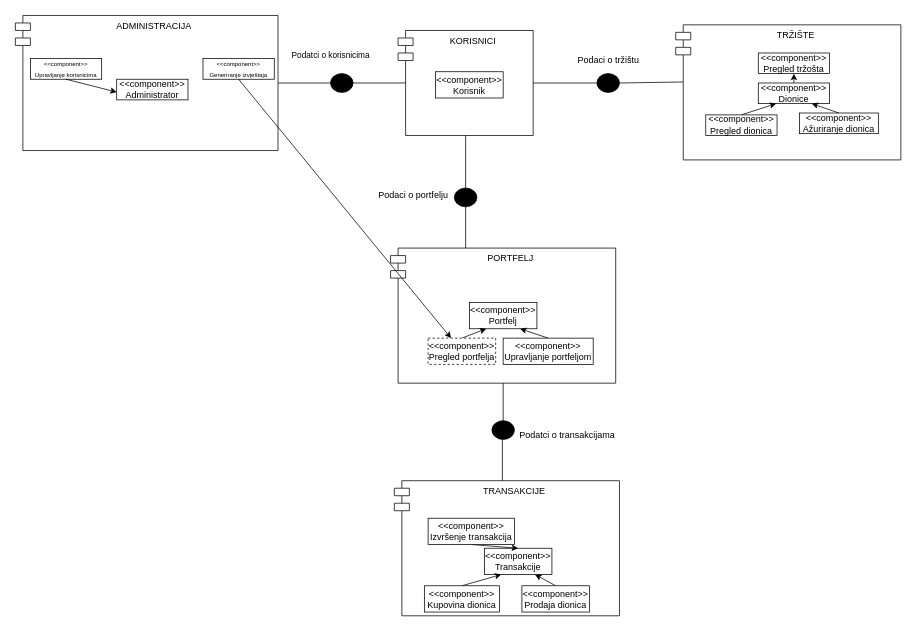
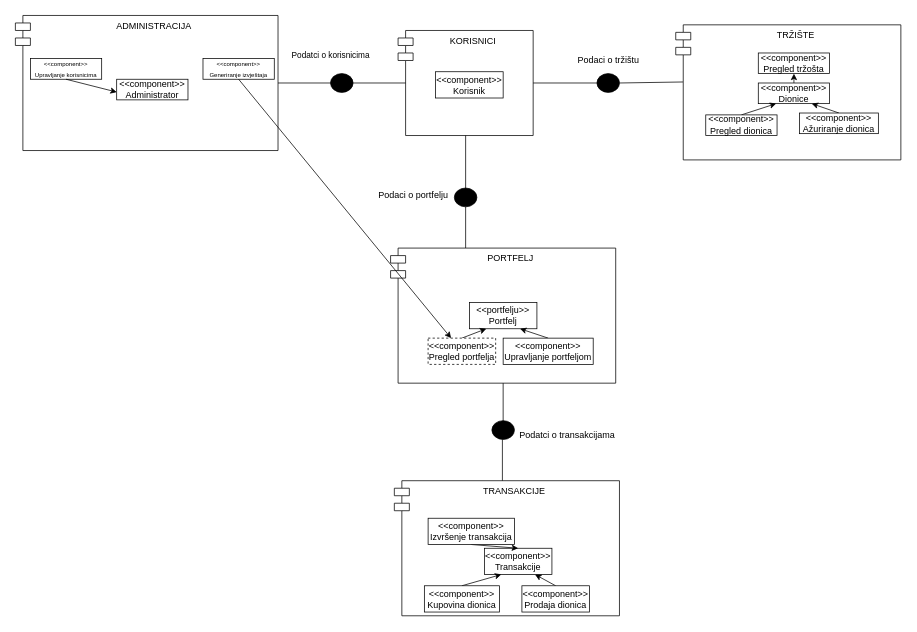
node "<<component>> Portfelj": label "<<component>> Portfelj" -> "<<portfelju>> Portfelj"
